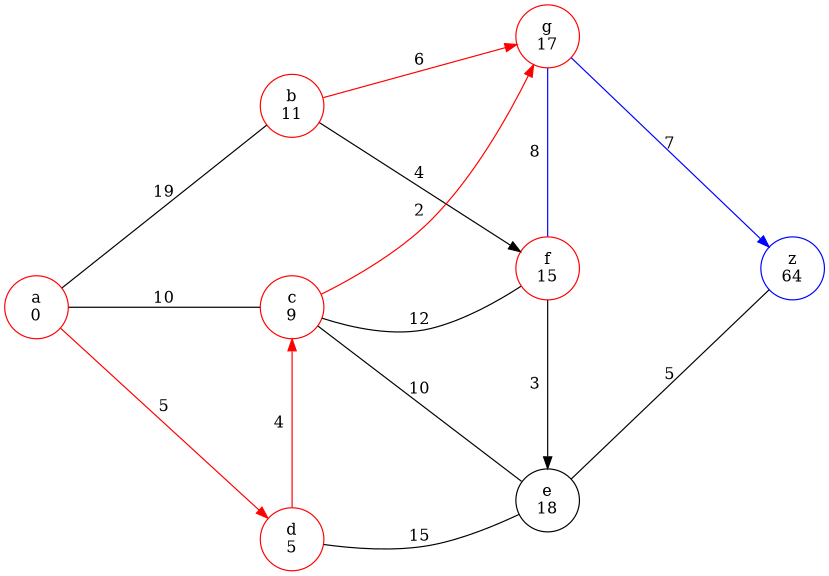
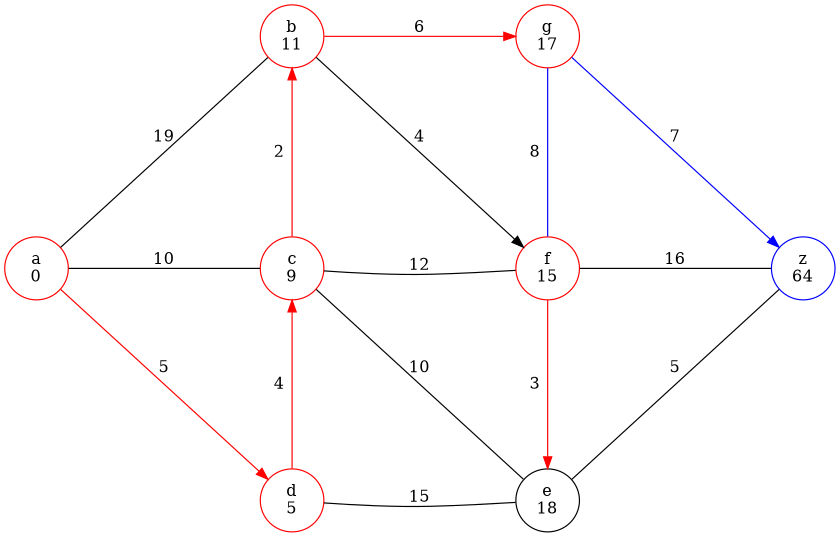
edge "c 9" -> "g 17": now "c 9" -> "b 11"
edge "f 15" -- "z 64": added, label "16"
edge "f 15" -> "e 18": color black -> red
